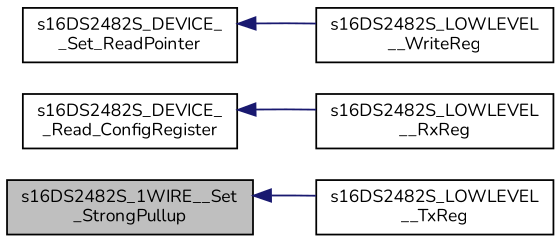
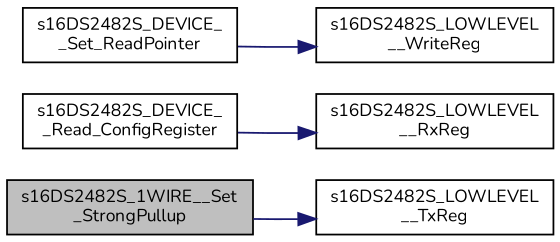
edge "s16DS2482S_LOWLEVEL __WriteReg" -> "s16DS2482S_DEVICE_ _Set_ReadPointer": reversed
edge "s16DS2482S_LOWLEVEL __RxReg" -> "s16DS2482S_DEVICE_ _Read_ConfigRegister": reversed
edge "s16DS2482S_LOWLEVEL __TxReg" -> "s16DS2482S_1WIRE__Set _StrongPullup": reversed
